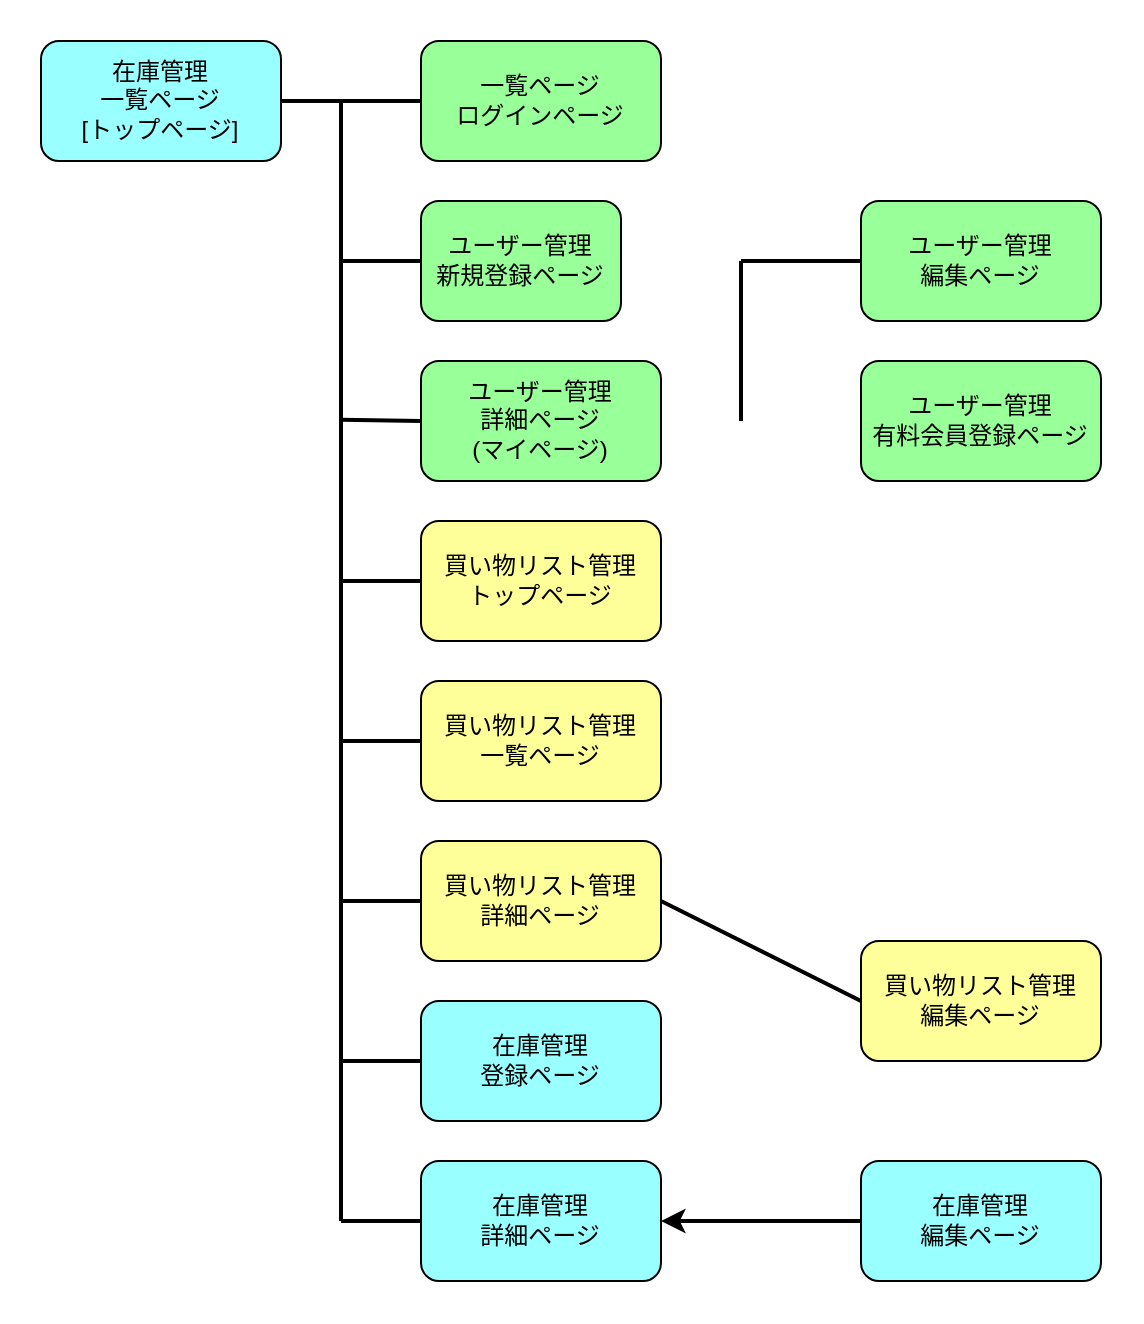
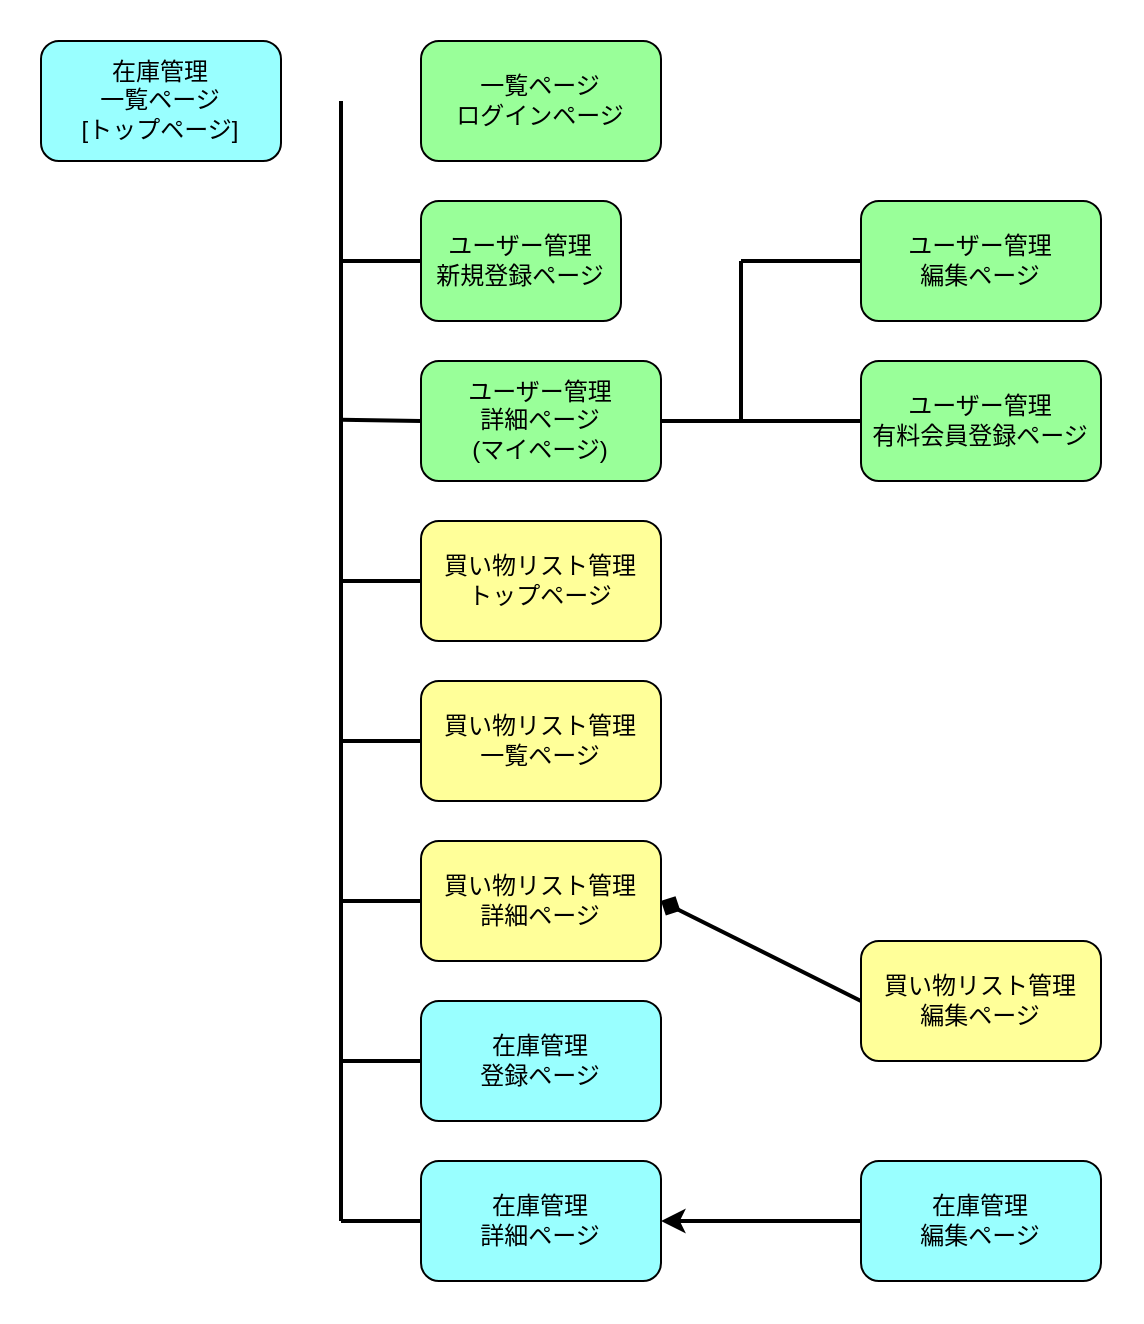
edge "在庫管理 一覧ページ [トップページ]" -- "一覧ページ ログインページ": removed
edge "ユーザー管理 詳細ページ (マイページ)" -- "ユーザー管理 有料会員登録ページ": added
edge "買い物リスト管理 詳細ページ" -- "買い物リスト管理 編集ページ": arrowhead none -> diamond
